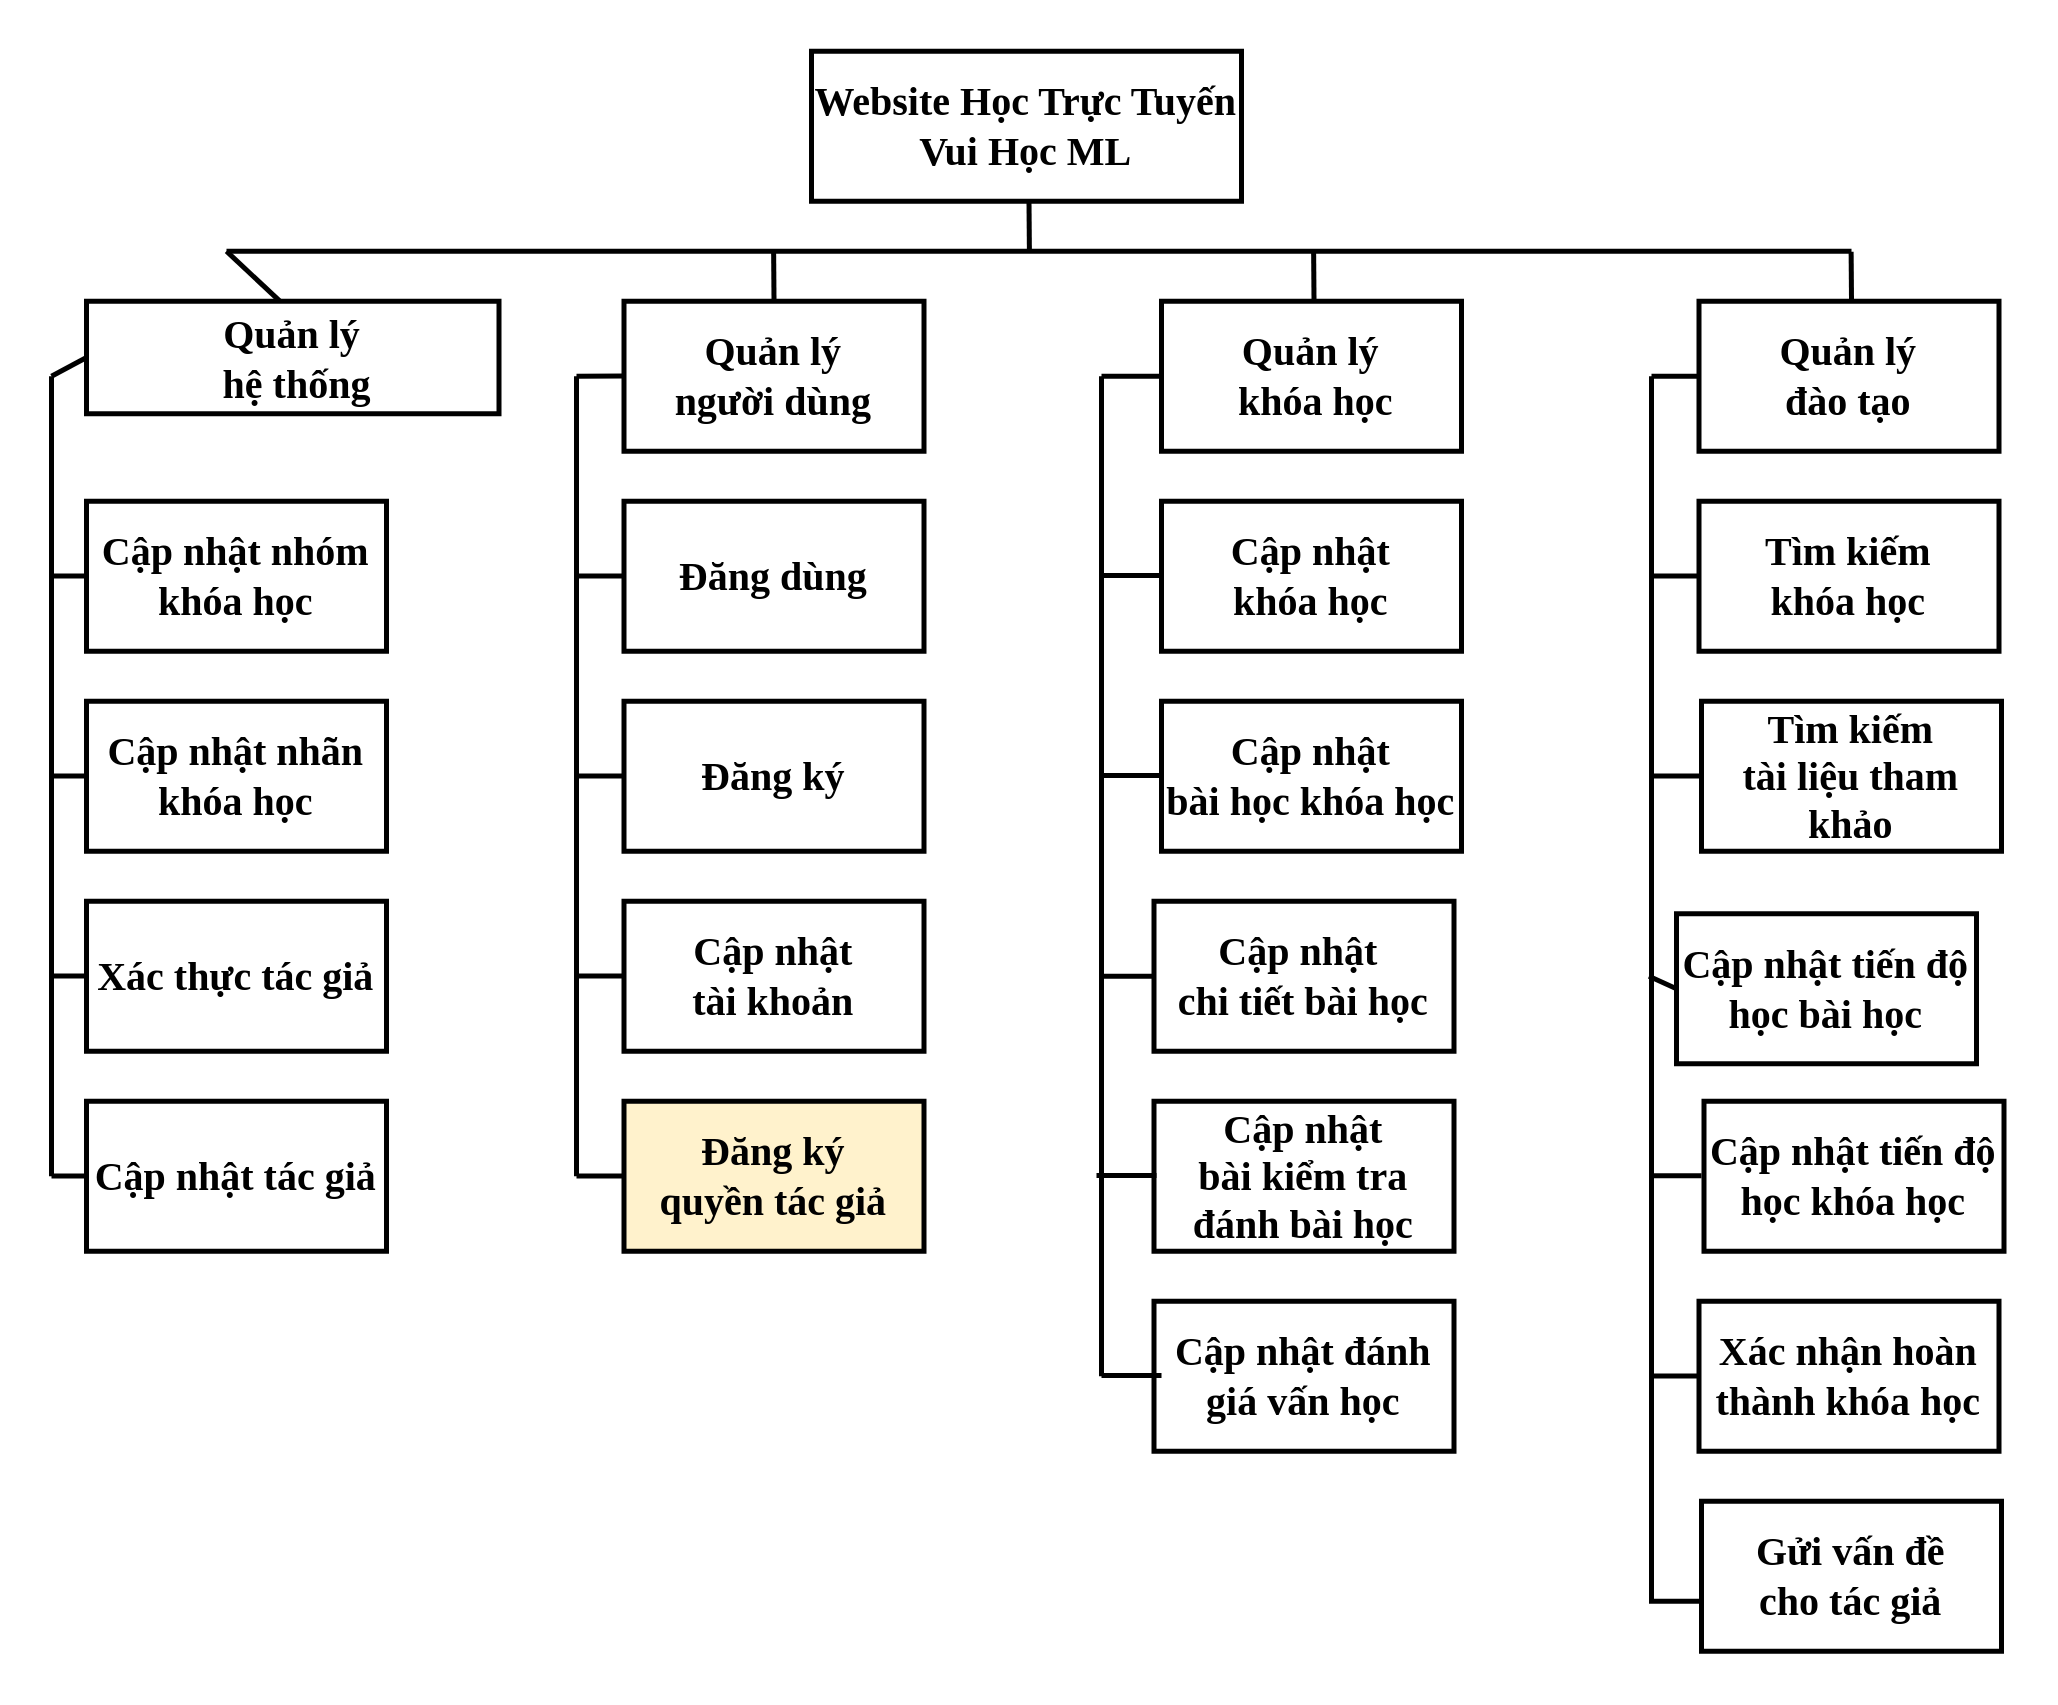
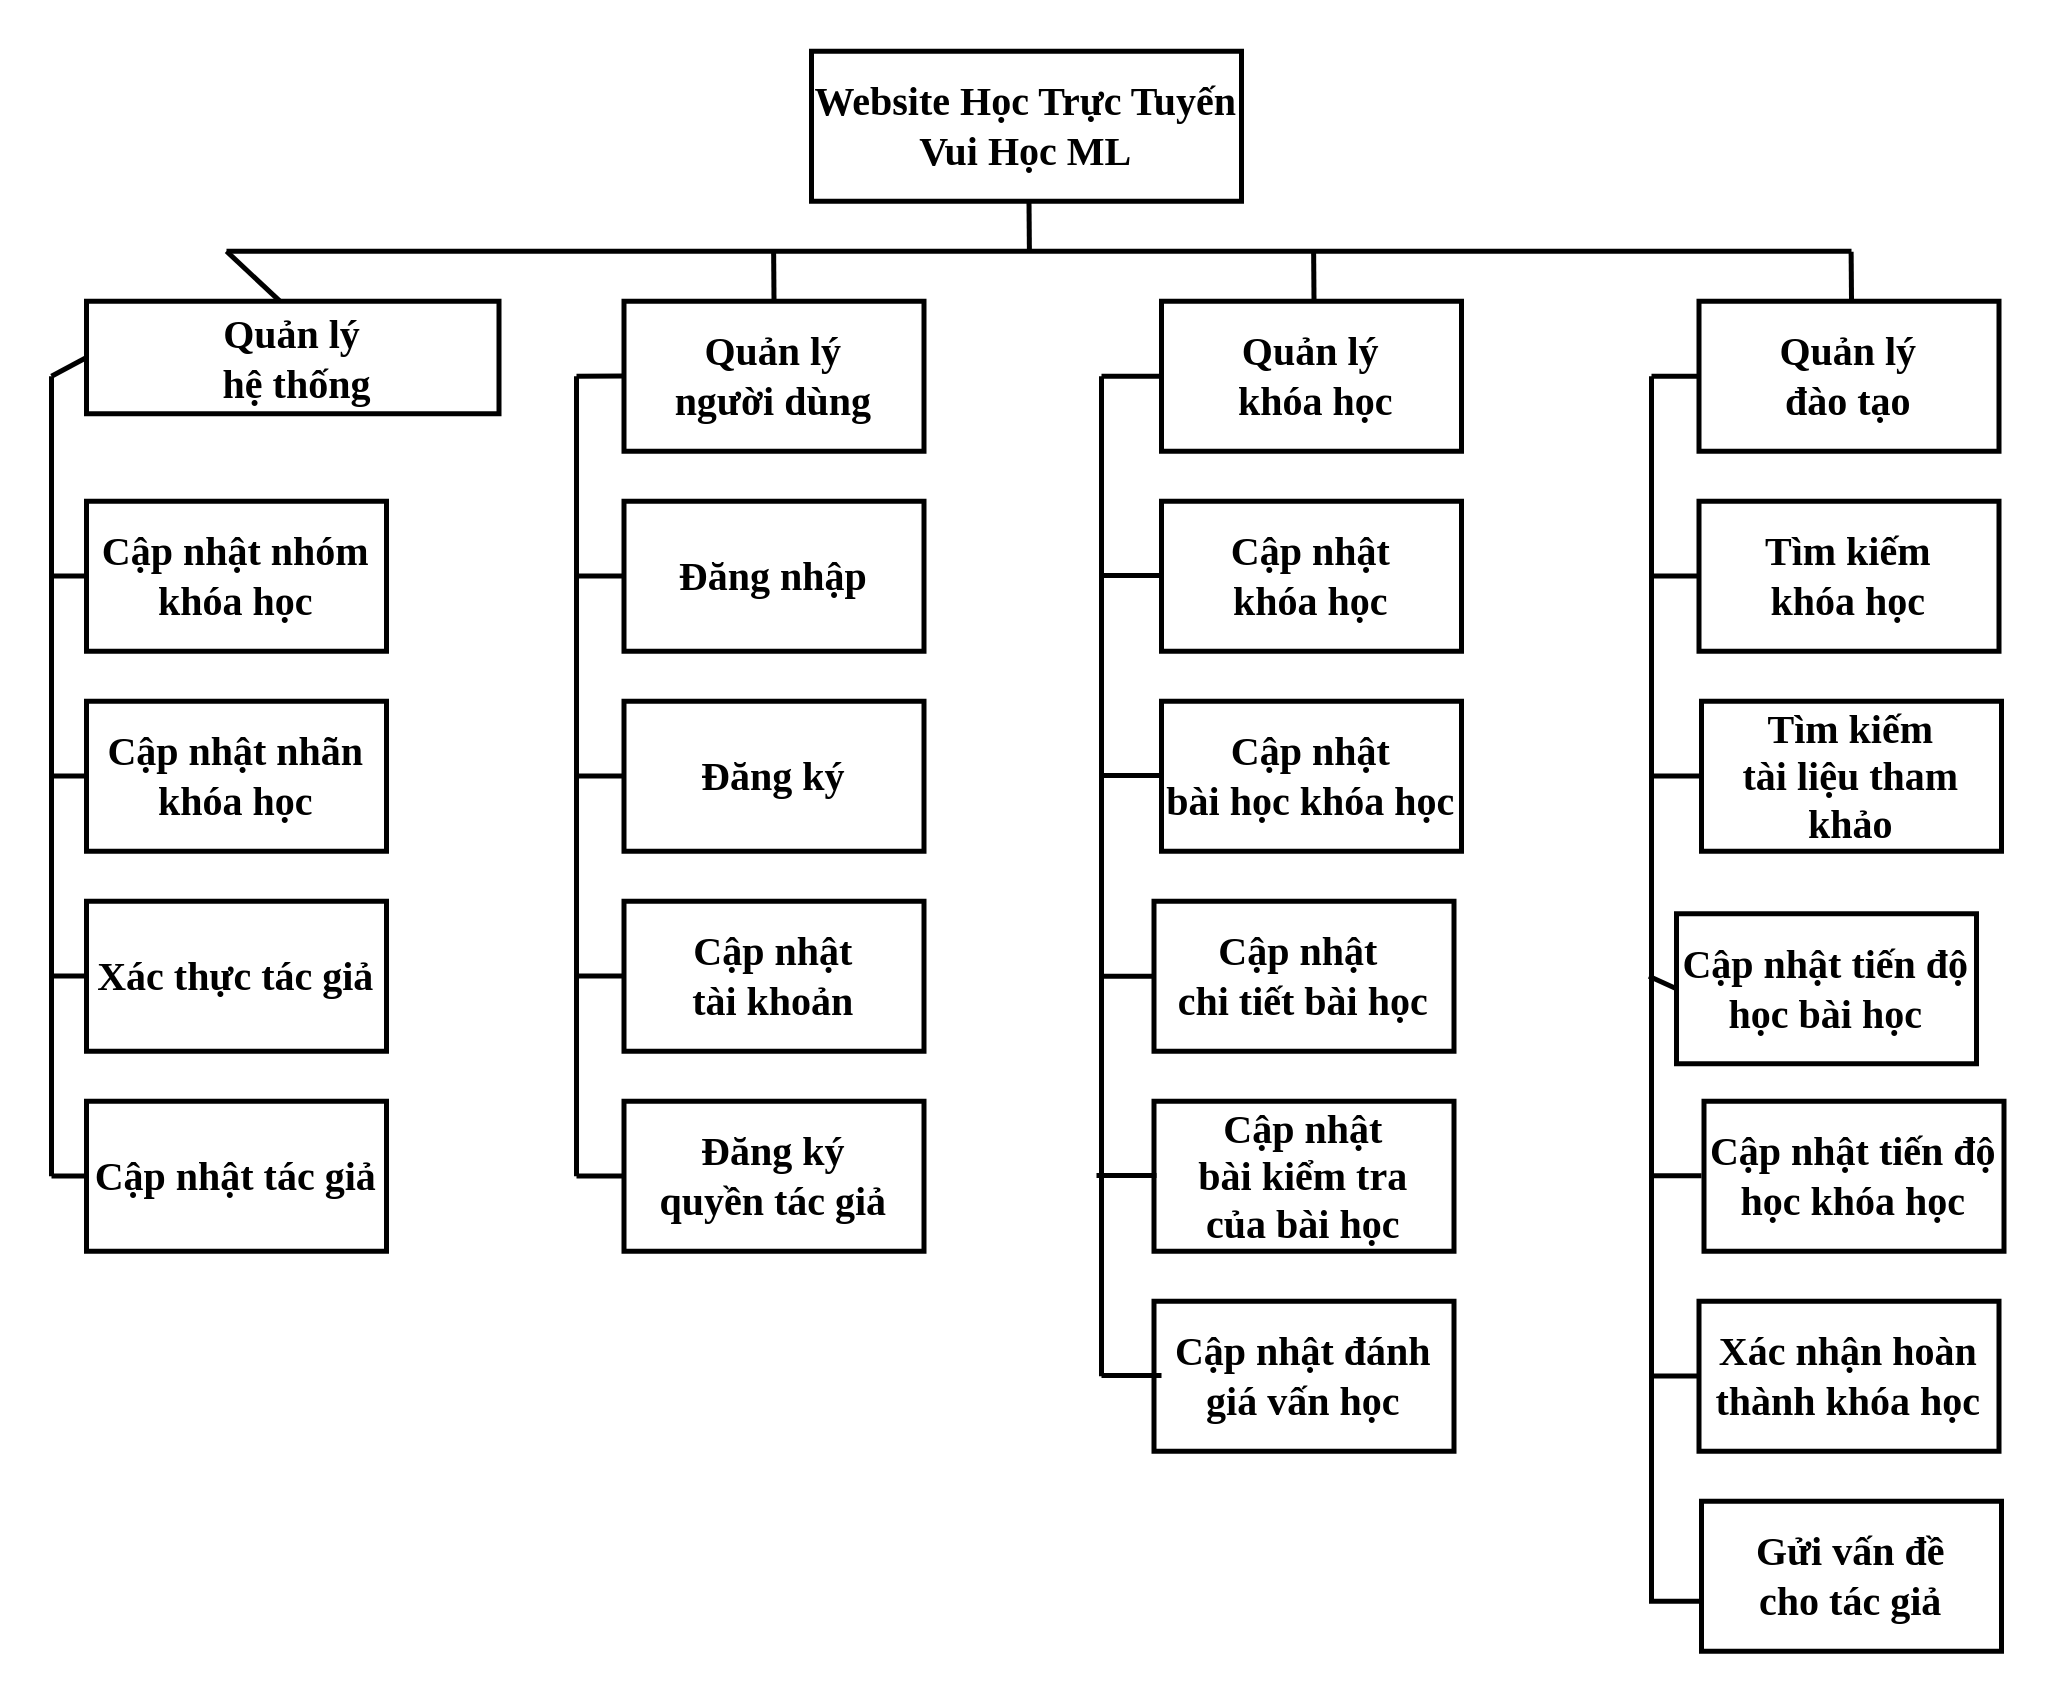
node "Đăng dùng": label "Đăng dùng" -> "Đăng nhập"
node "Đăng ký quyền tác giả": fillcolor #fff2cc -> #ffffff
node "Cập nhật bài kiểm tra đánh bài học": label "Cập nhật bài kiểm tra đánh bài học" -> "Cập nhật bài kiểm tra của bài học"
